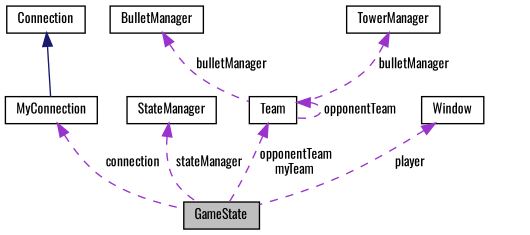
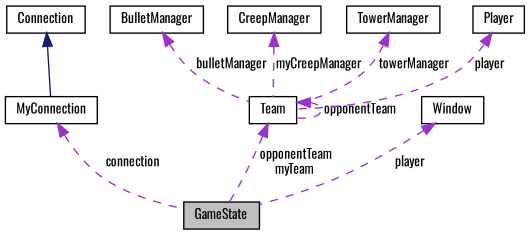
node "CreepManager": added
node "Player": added
edge "Team" -> "TowerManager": label " bulletManager" -> " towerManager"
node "StateManager": removed
